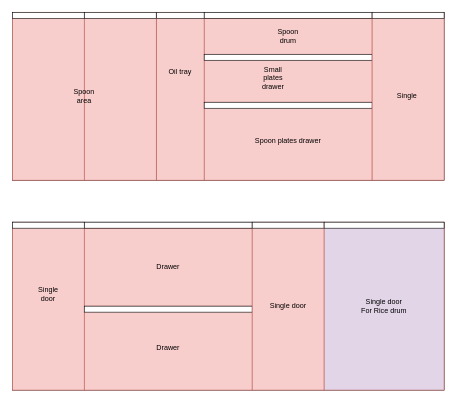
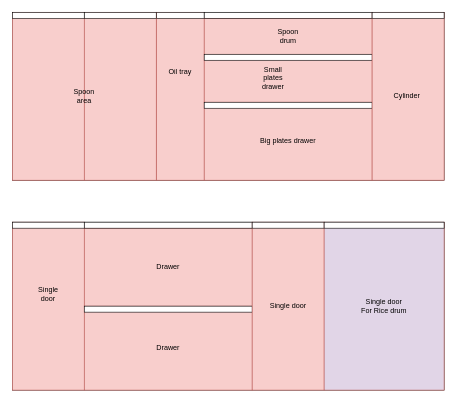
node "Single": label "Single" -> "Cylinder"
node "Spoon plates drawer": label "Spoon plates drawer" -> "Big plates drawer"
